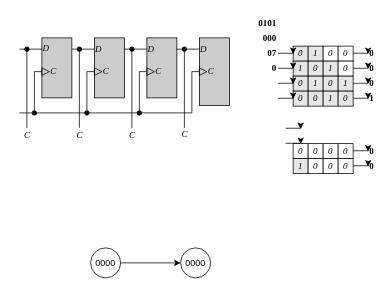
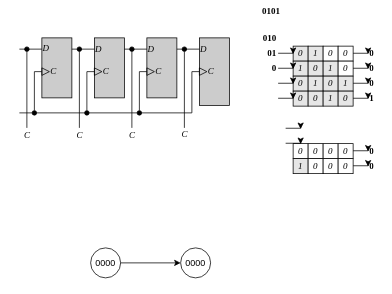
node "0101": moved (267, 23) -> (270, 12)
node "000": label "000" -> "010"
node "07": label "07" -> "01"
